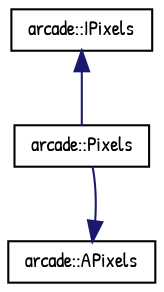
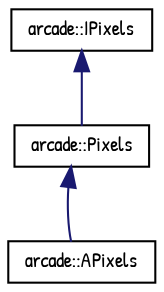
edge "arcade::Pixels" -> "arcade::APixels": reversed
